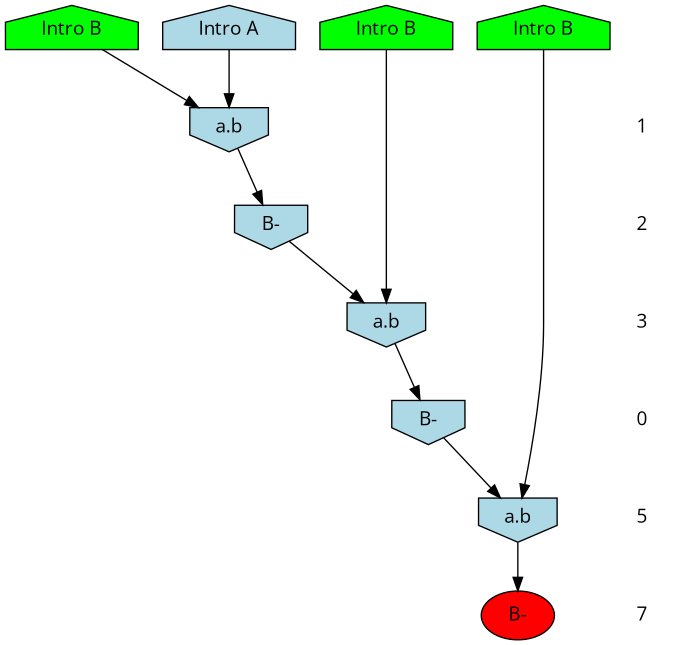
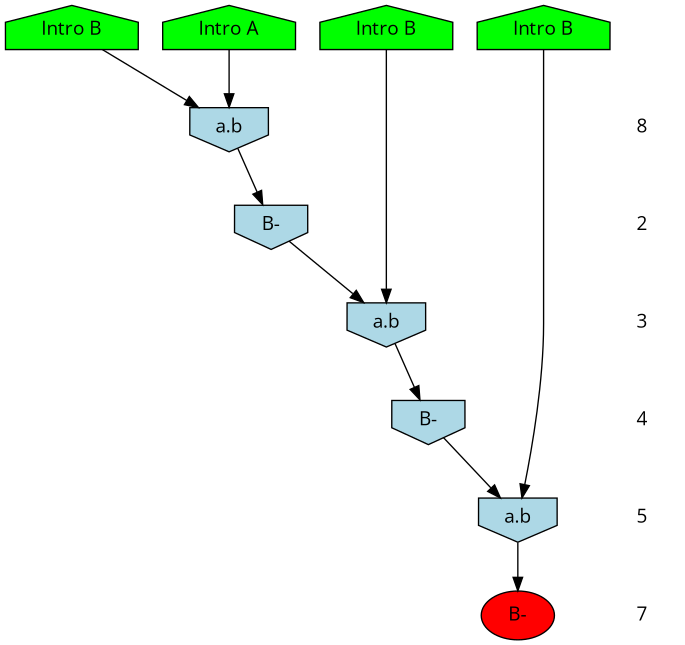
node "Intro A": fillcolor lightblue -> green
node "1": label "1" -> "8"
node "0": label "0" -> "4"
